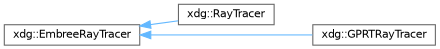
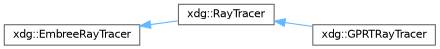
edge "xdg::GPRTRayTracer" -> "xdg::EmbreeRayTracer": now "xdg::GPRTRayTracer" -> "xdg::RayTracer"
